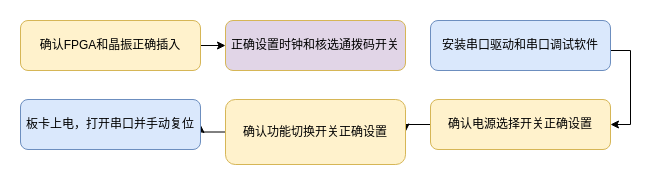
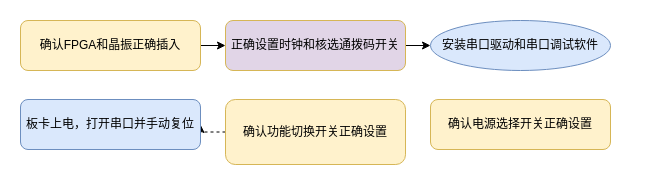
edge "正确设置时钟和核选通拨码开关" -> "安装串口驱动和串口调试软件": added
node "安装串口驱动和串口调试软件": shape rounded rectangle -> ellipse
edge "安装串口驱动和串口调试软件" -> "确认电源选择开关正确设置": removed
edge "确认电源选择开关正确设置" -> "确认功能切换开关正确设置": removed
edge "确认功能切换开关正确设置" -> "板卡上电，打开串口并手动复位": style solid -> dashed
